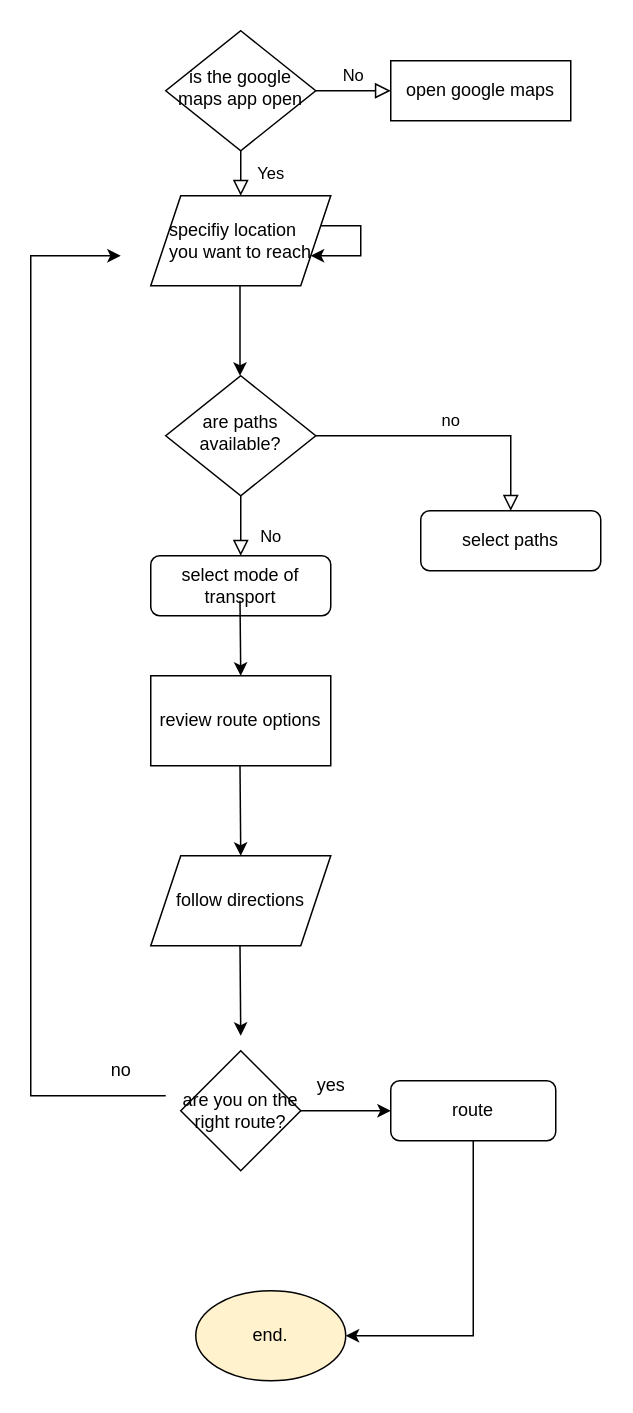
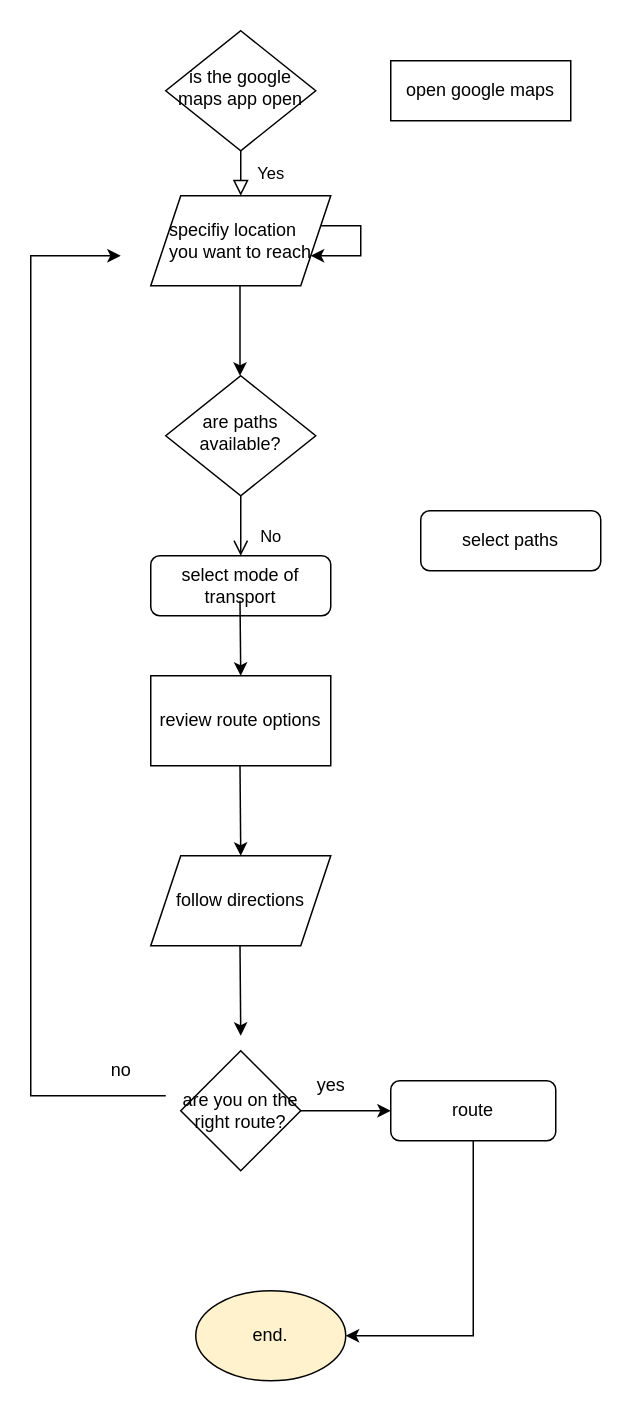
edge "is the google maps app open" -> "open google maps": removed, label "No"
edge "are paths available?" -> "select paths": removed, label "no"
edge "are paths available?" -> "select mode of transport": arrowhead block -> open
